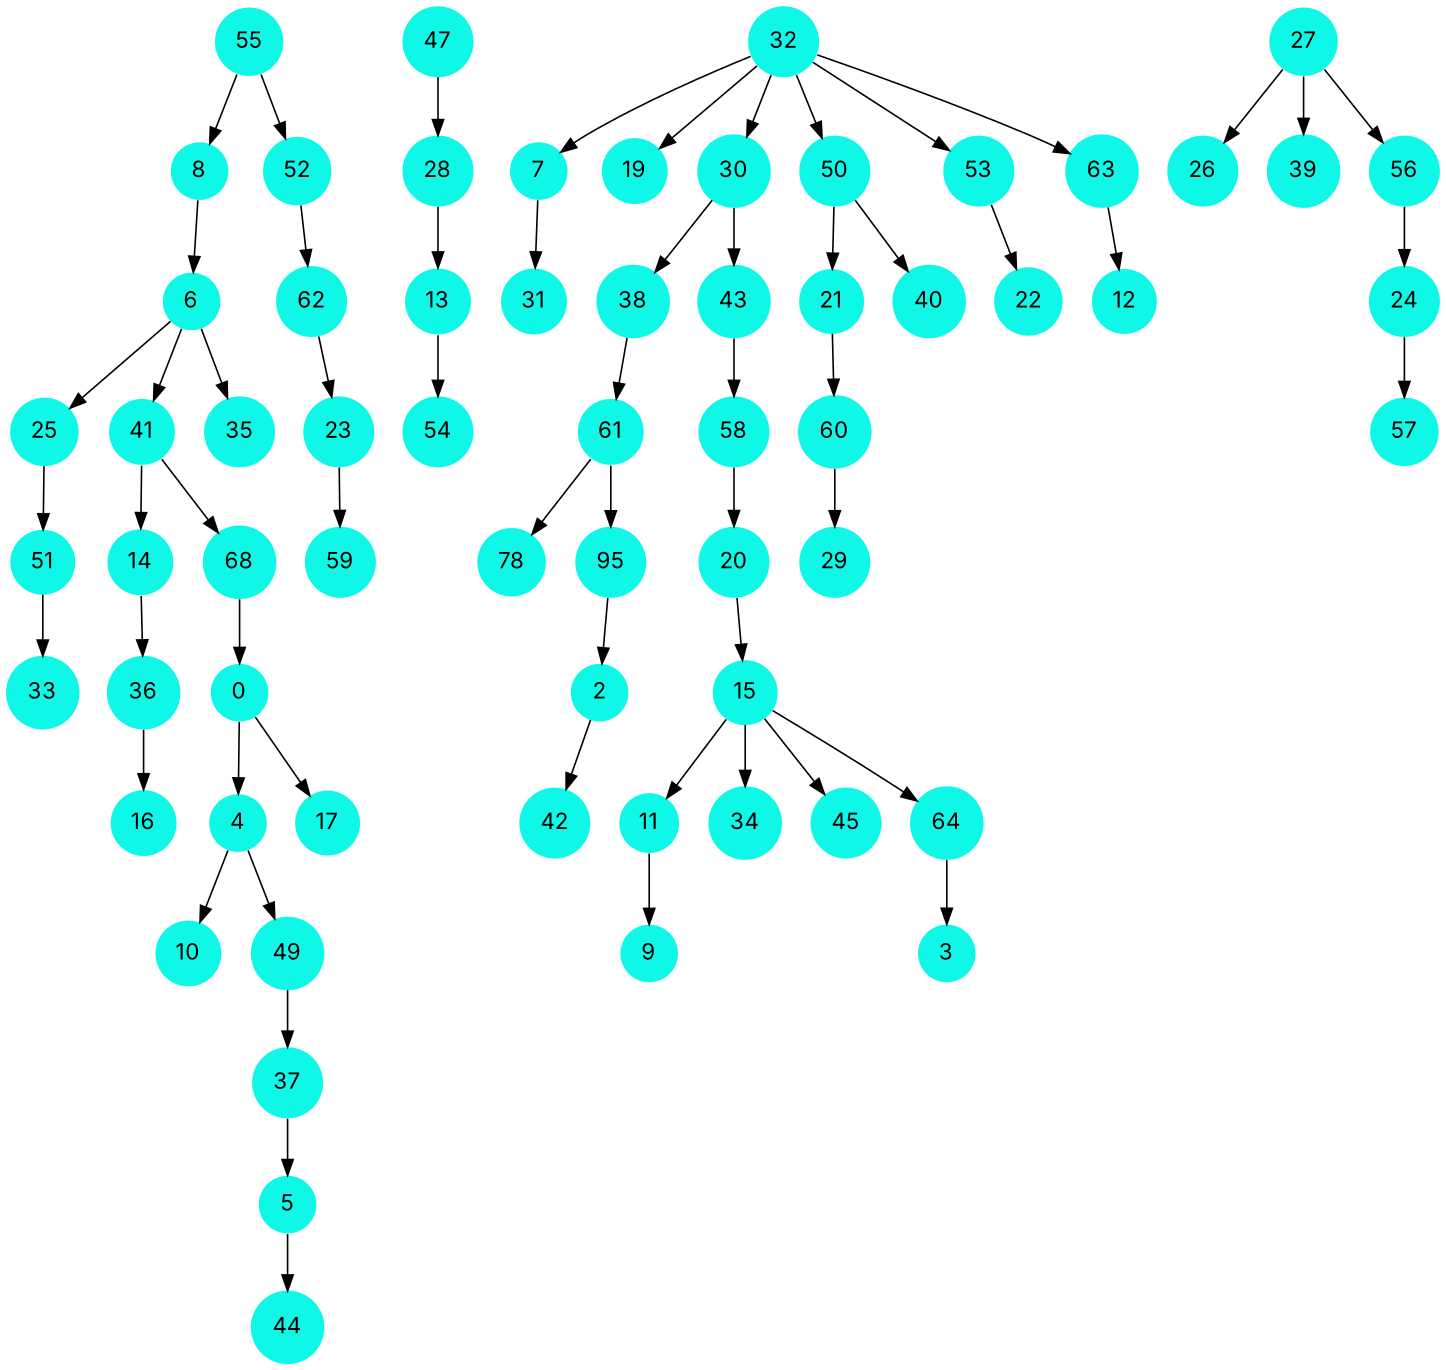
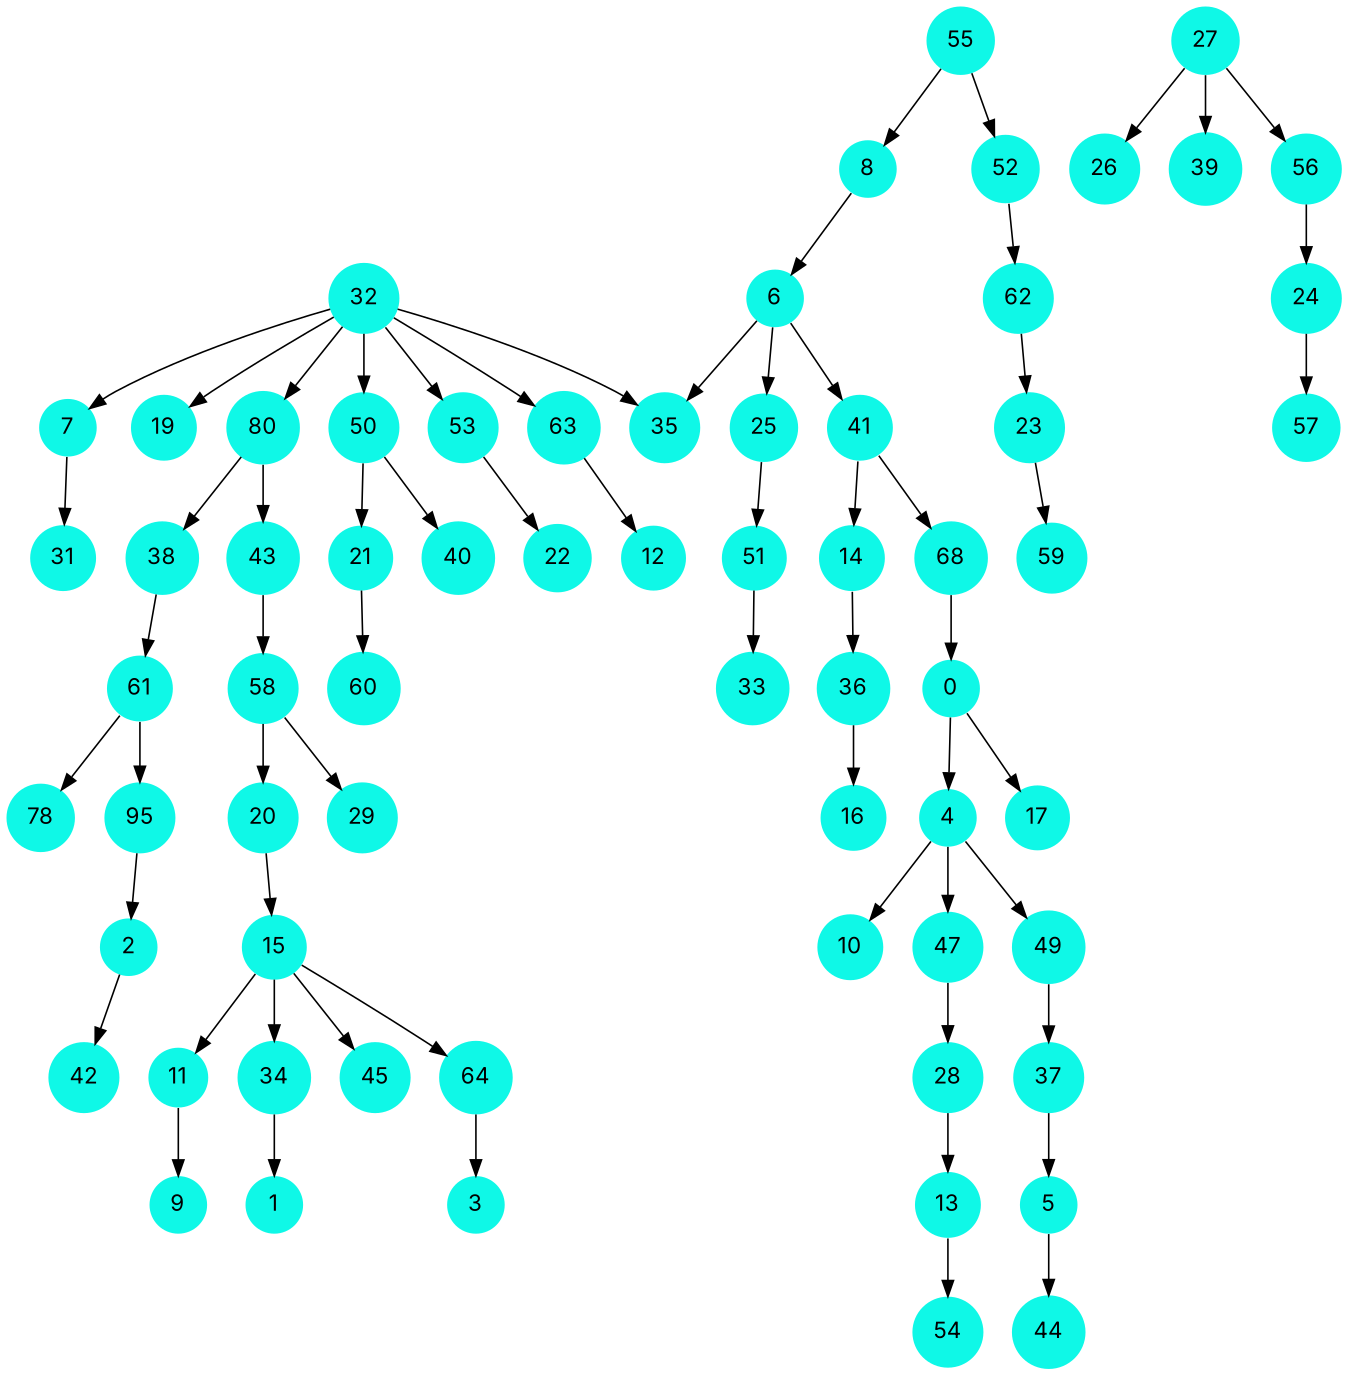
node "30": label "30" -> "80"
edge "32" -> "35": added
edge "60" -> "29": now "58" -> "29"
edge "4" -> "47": added
node "1": added
